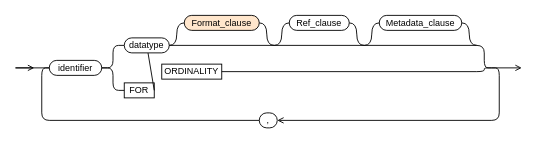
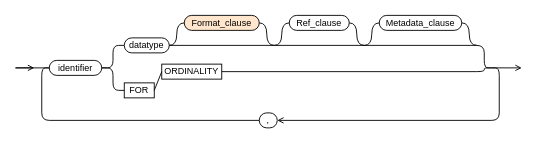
edge "datatype" -- "FOR": now "ORDINALITY" -- "FOR"
